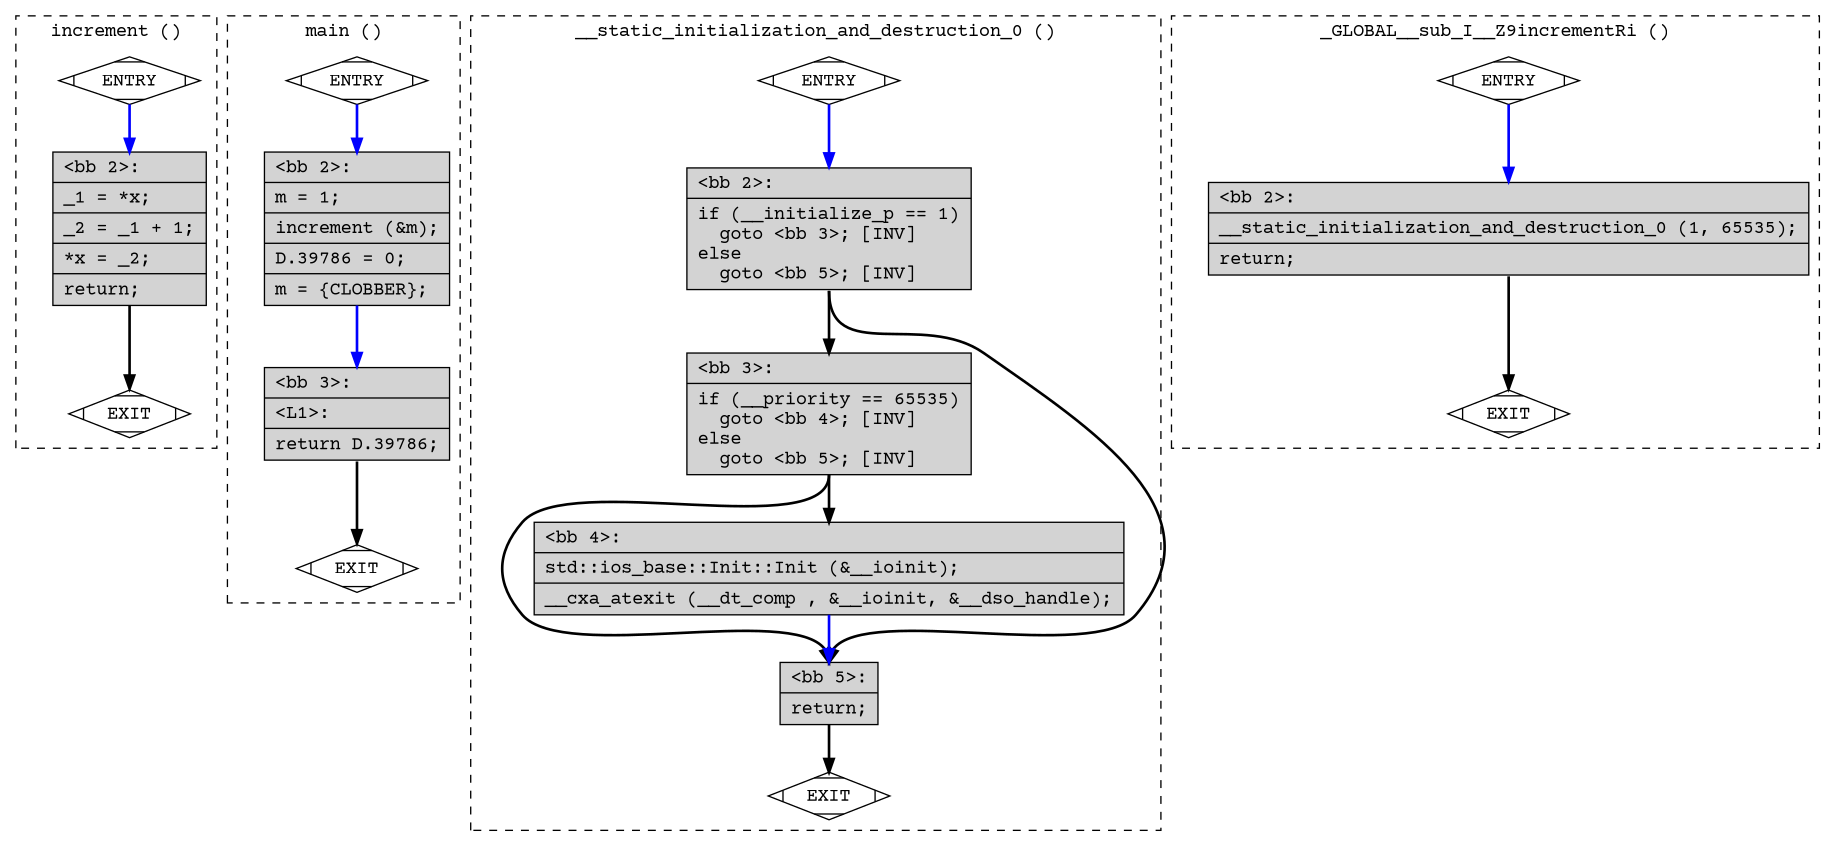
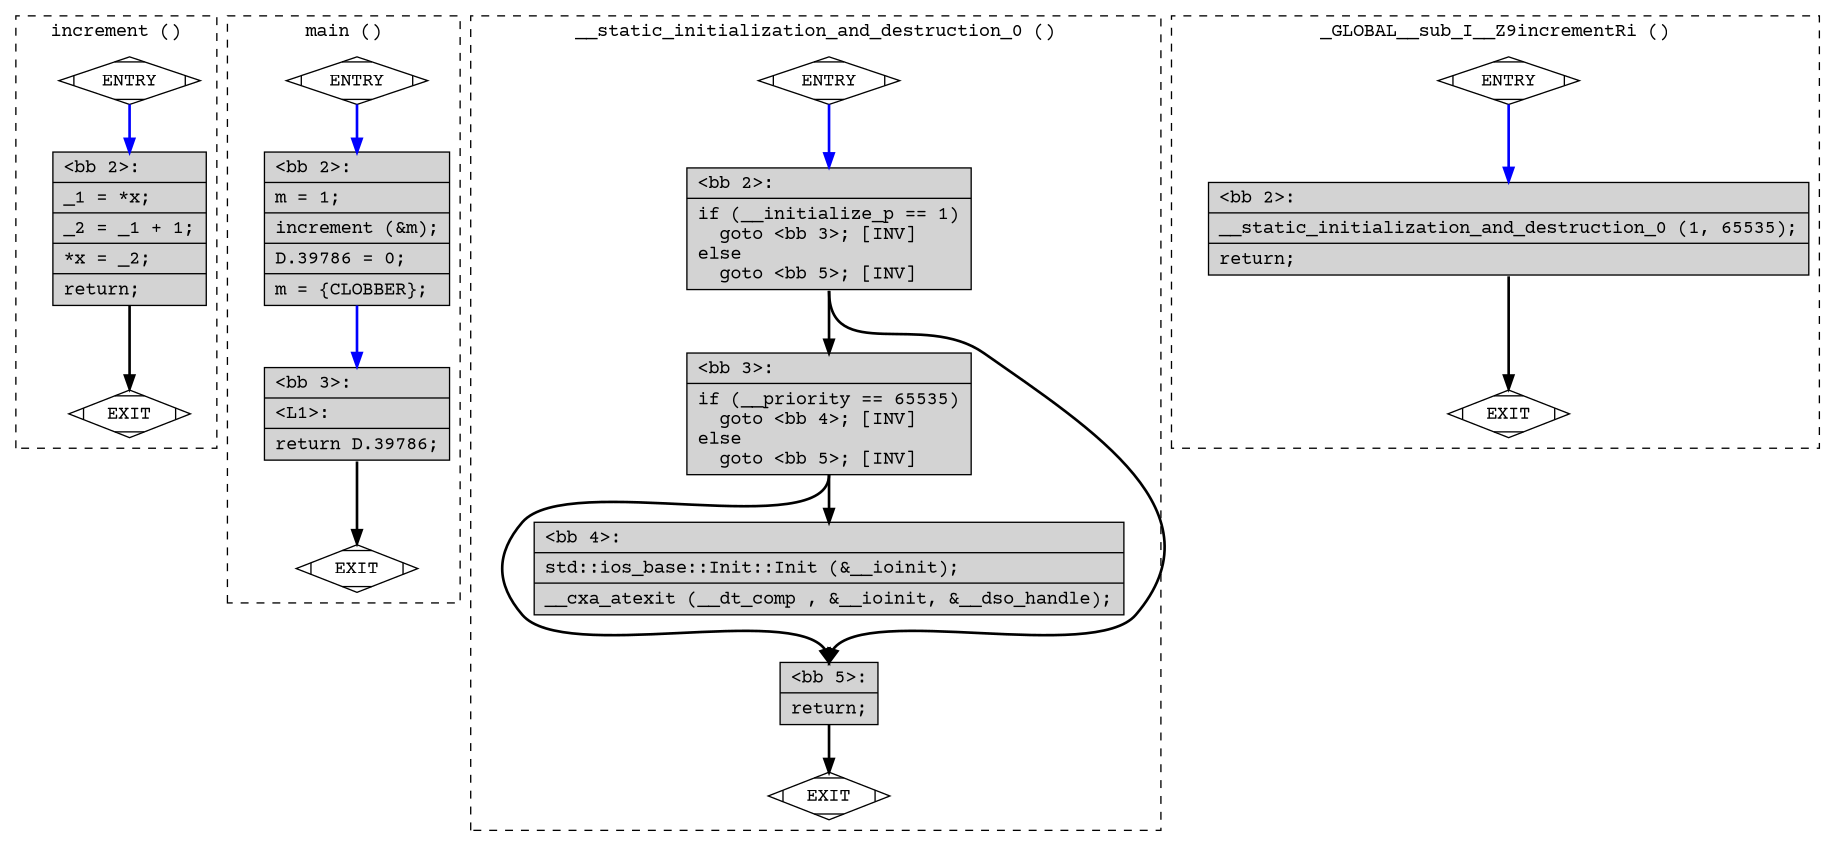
edge "<bb 4>:" -> "<bb 5>:": removed
